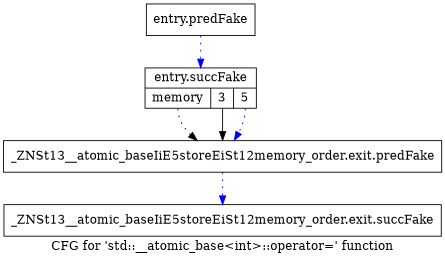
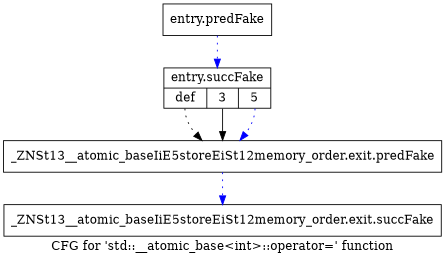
node "entry.succFake": text "memory" -> "def"
